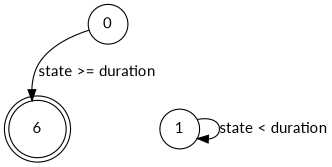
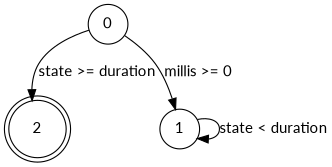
edge "0" -> "1": added, label "millis >= 0"
node "6": label "6" -> "2"
